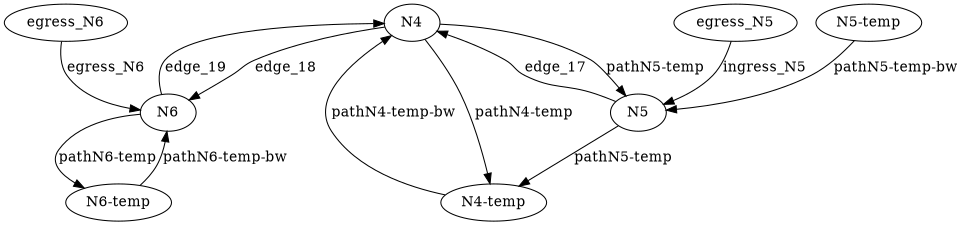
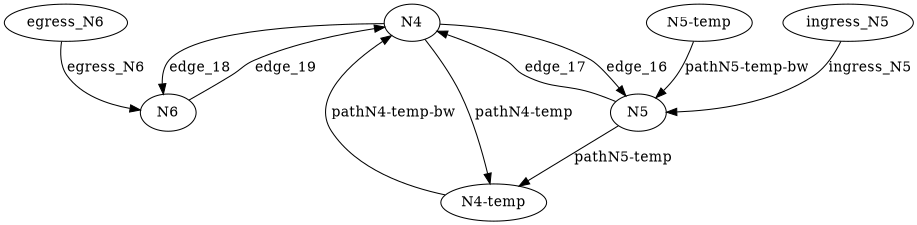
node "egress_N5": label "egress_N5" -> "ingress_N5"
edge "N4" -> "N5": label "pathN5-temp" -> "edge_16"
node "N6-temp": removed
